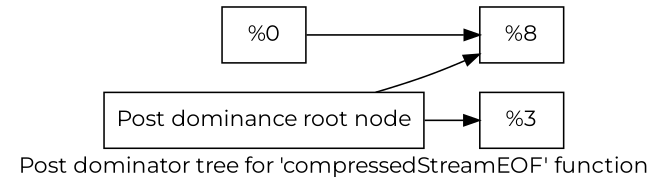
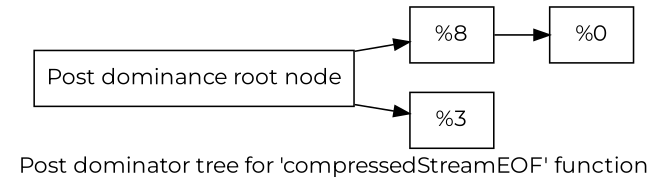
edge "%0" -> "%8": reversed
